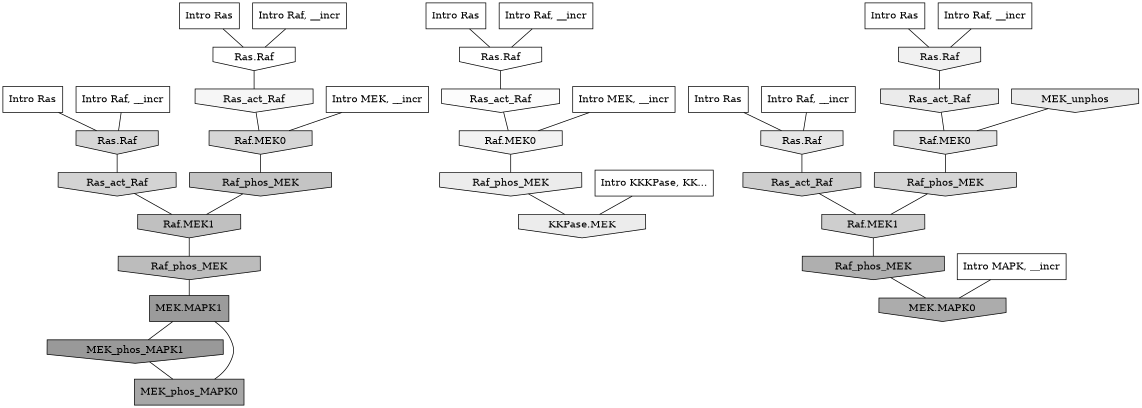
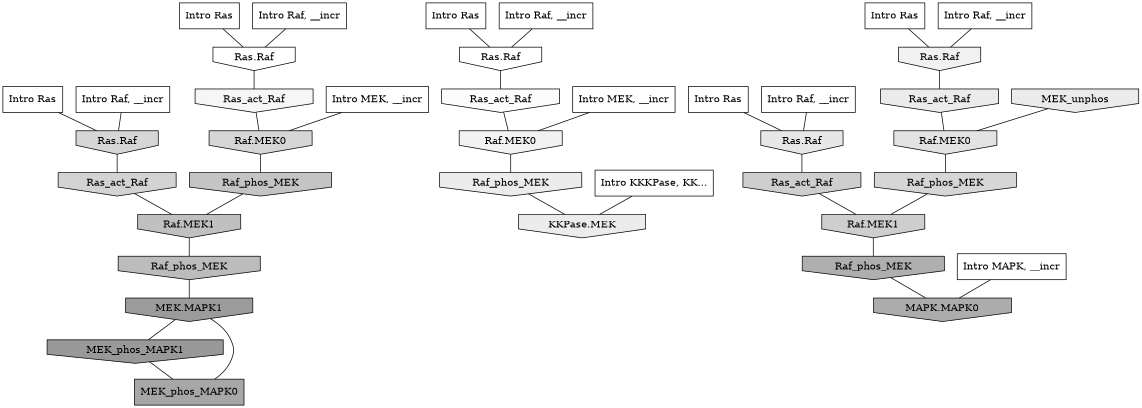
node "MEK.MAPK1": shape box -> invhouse
node "MEK.MAPK0": label "MEK.MAPK0" -> "MAPK.MAPK0"
